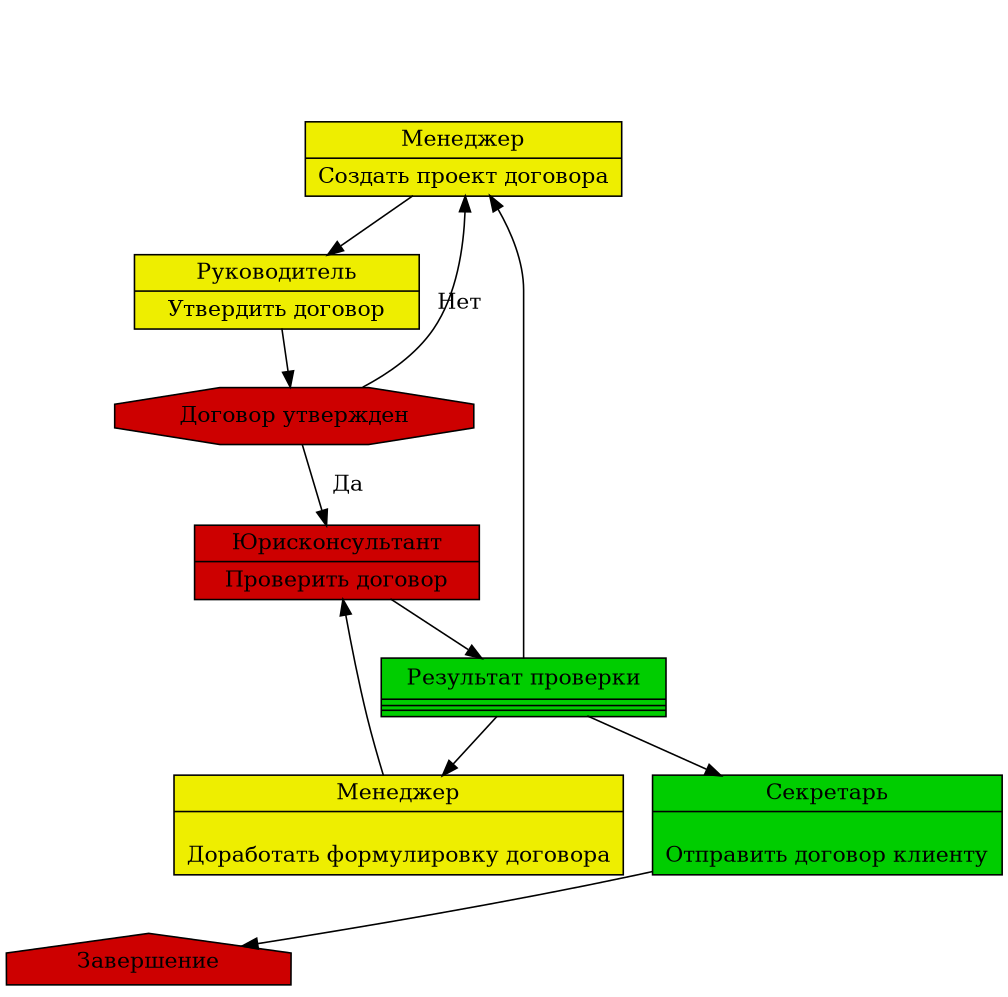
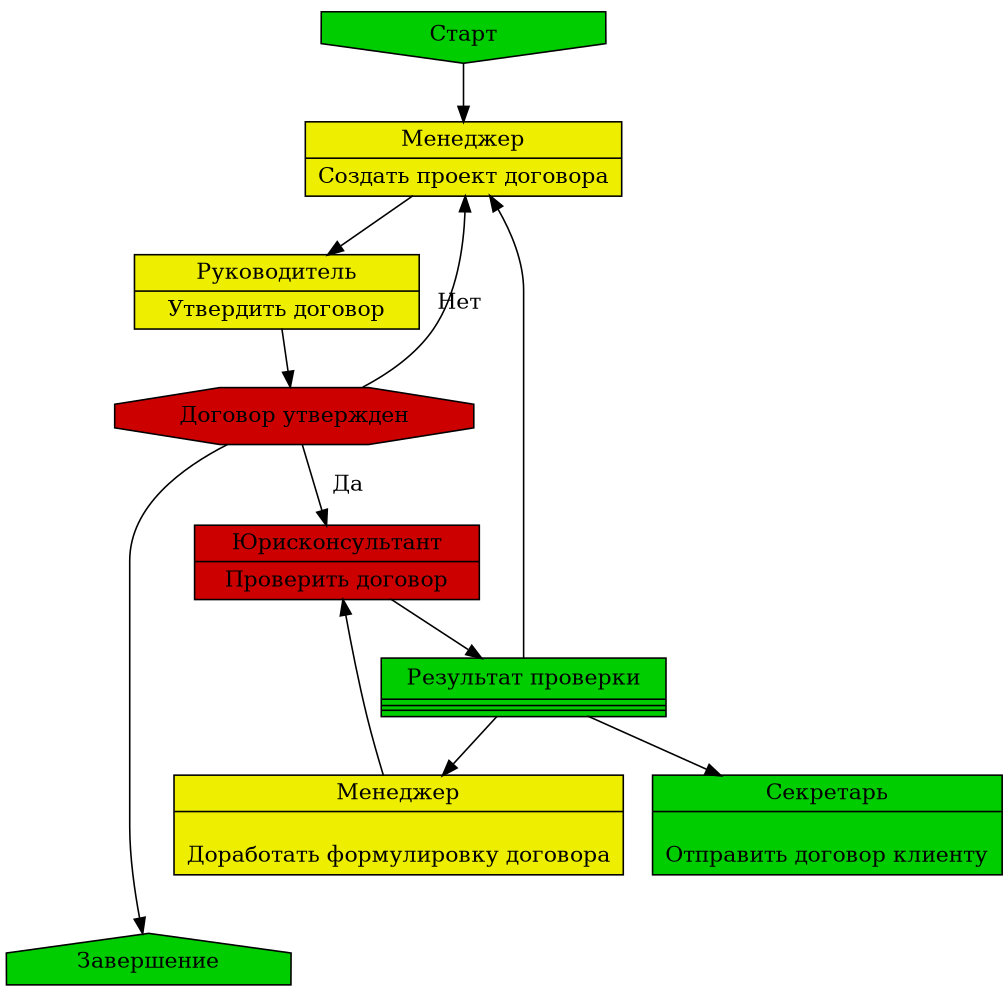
node "Старт": added
edge "Секретарь" -> "Завершение": now "Договор утвержден" -> "Завершение"
node "Завершение": fillcolor red3 -> green3
